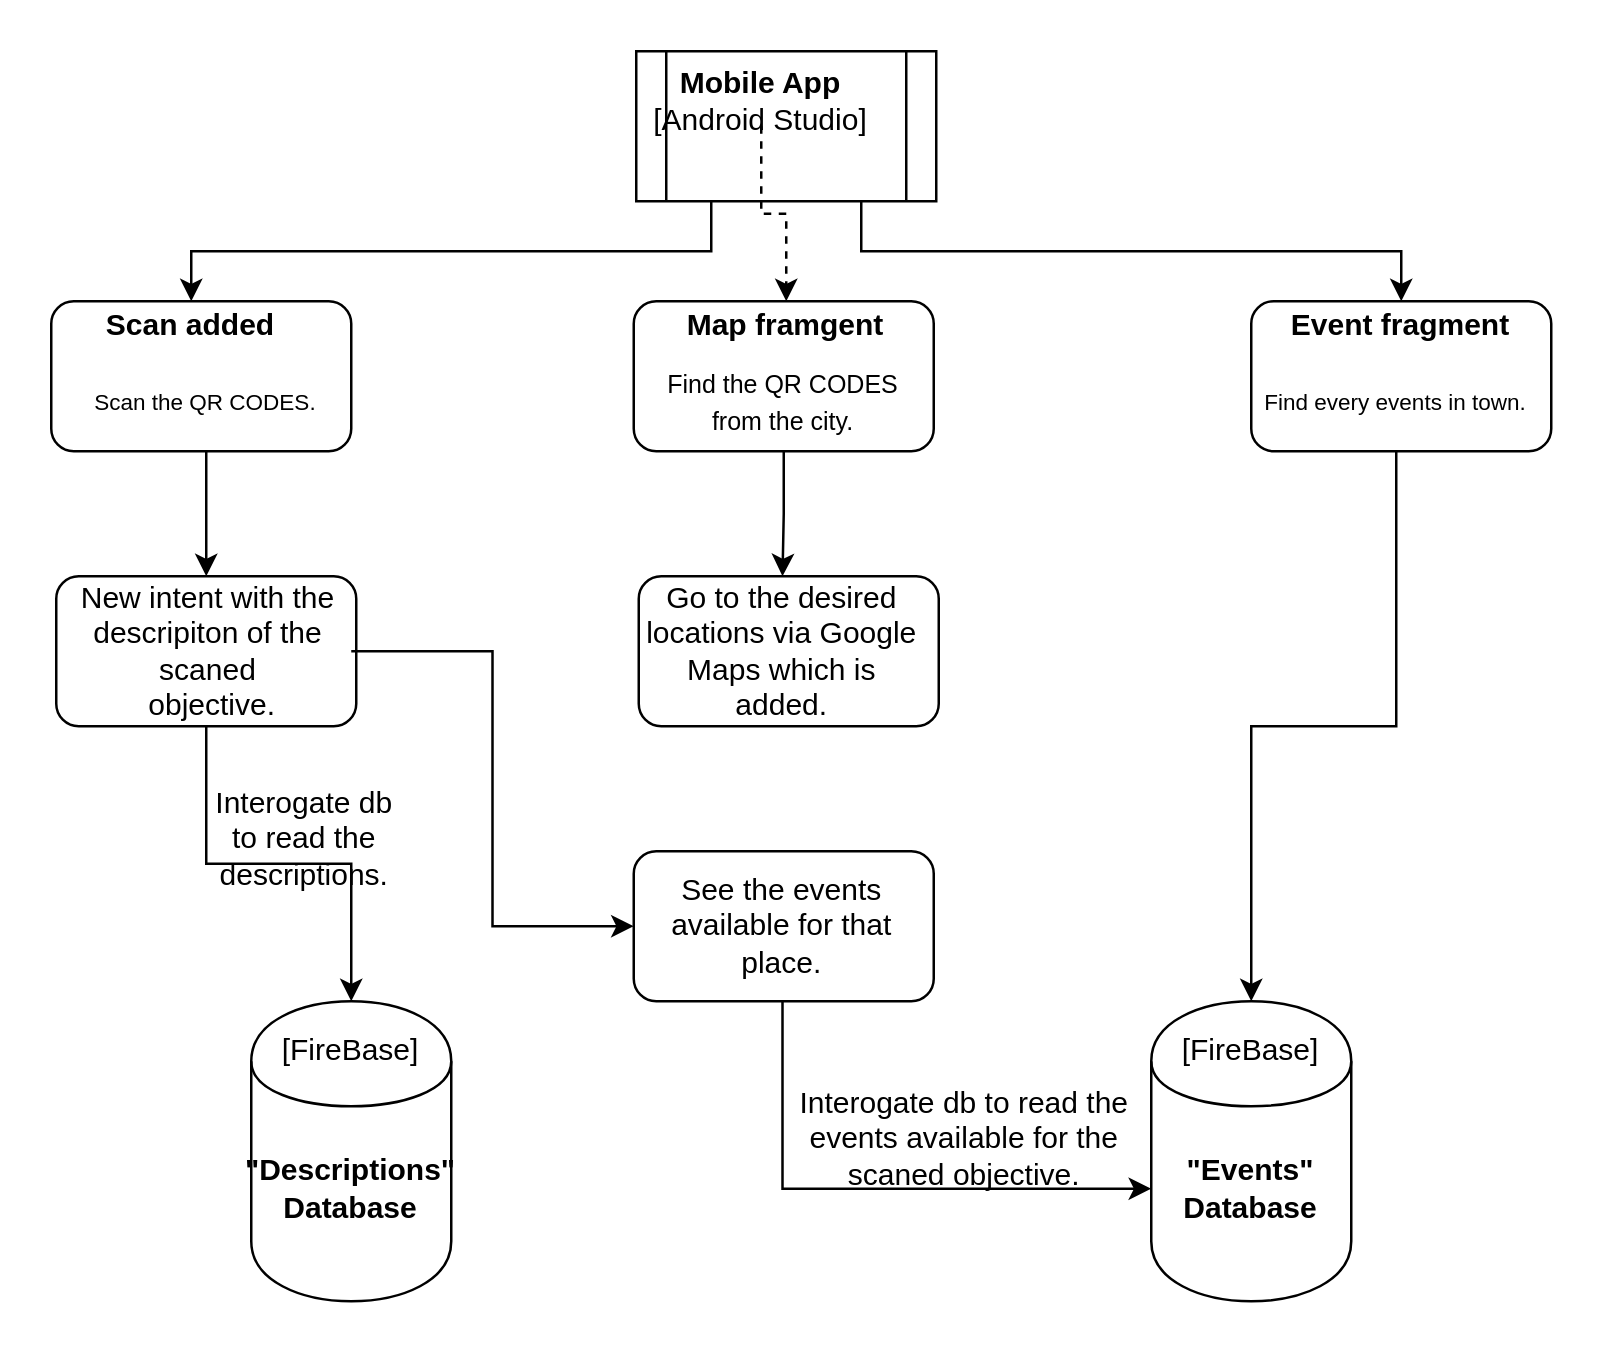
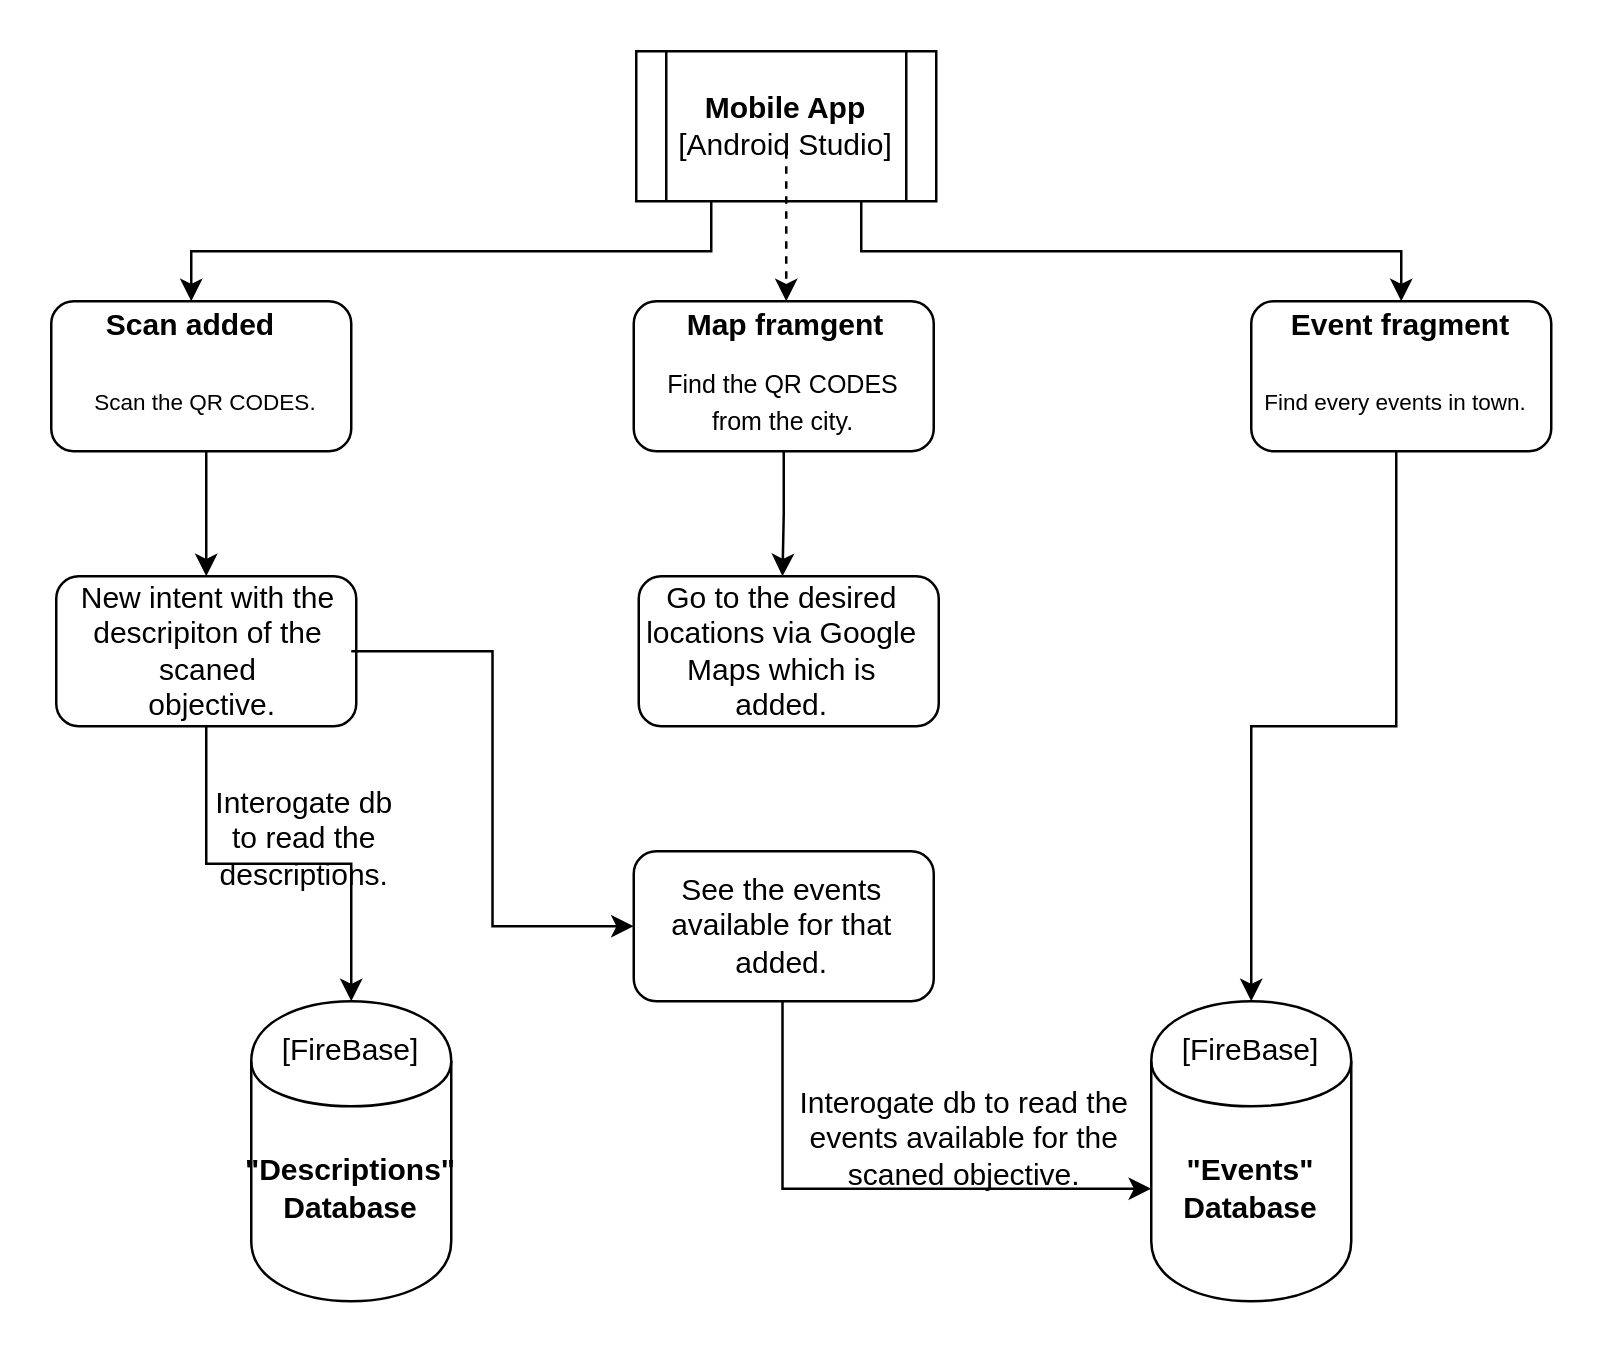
node "Mobile App [Android Studio]": moved (761, 101) -> (786, 126)
node "See the events available for that place.": label "See the events available for that place." -> "See the events available for that added."
